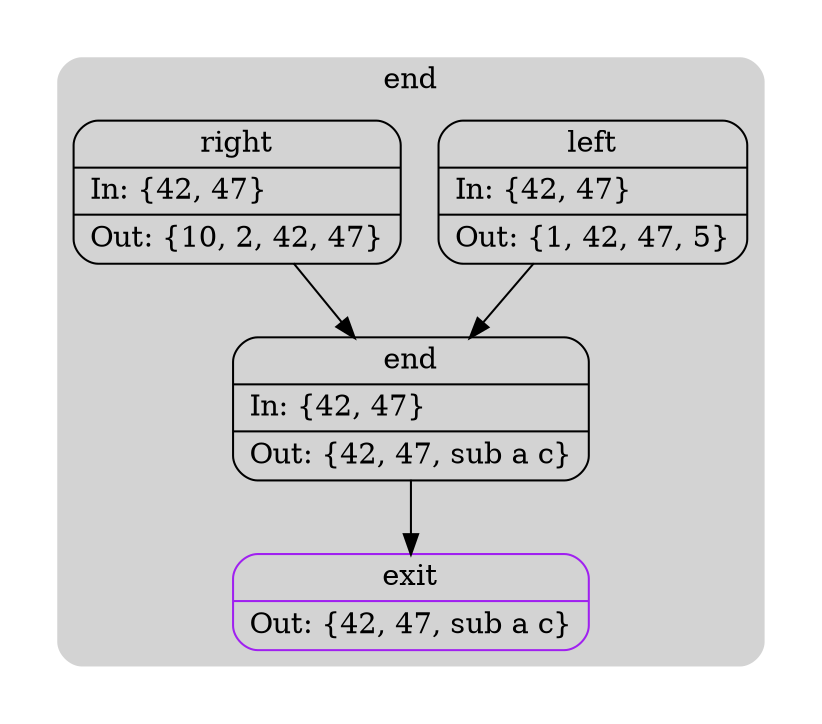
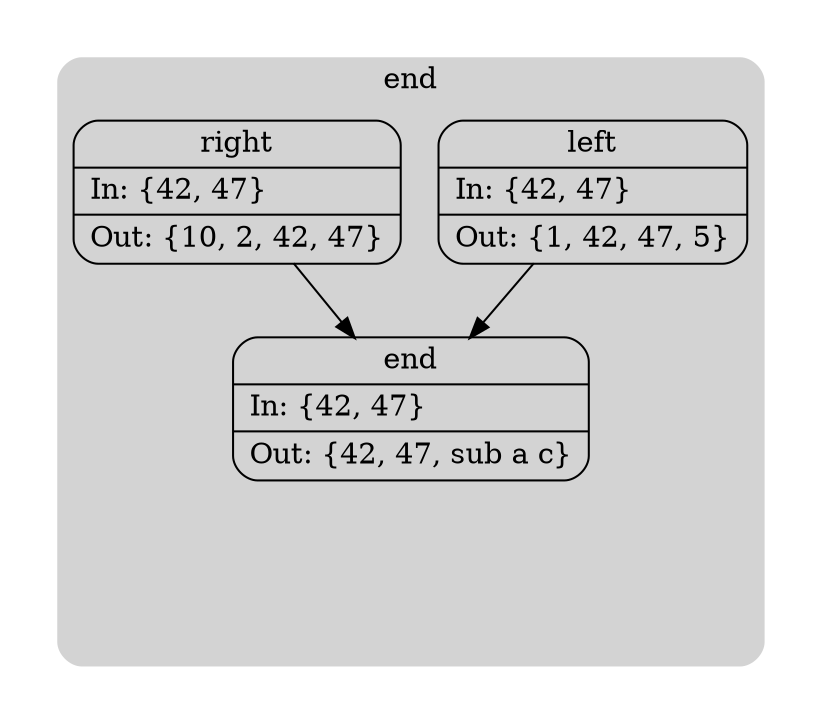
node "exit": removed
